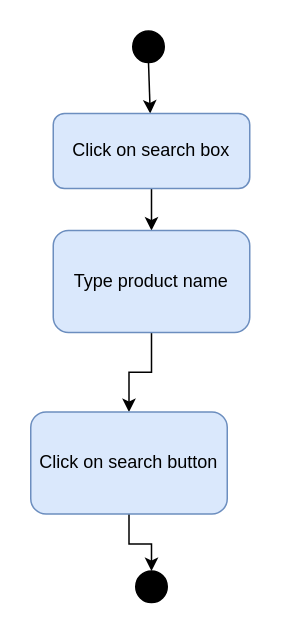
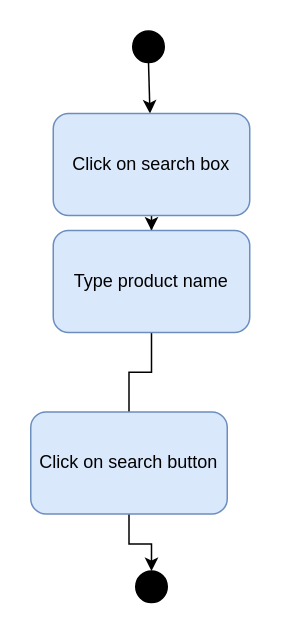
node "Click on search box": size 197x75 -> 197x102
edge "Type product name" -> "Click on search button": arrowhead classic -> none
